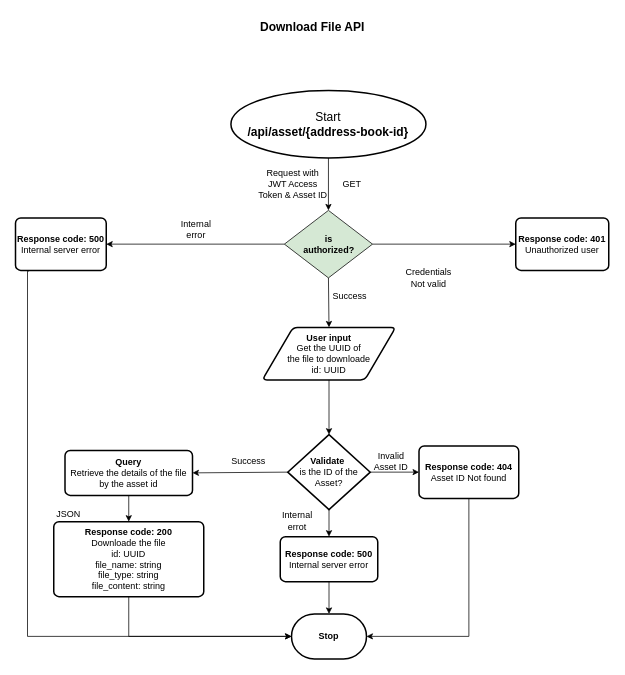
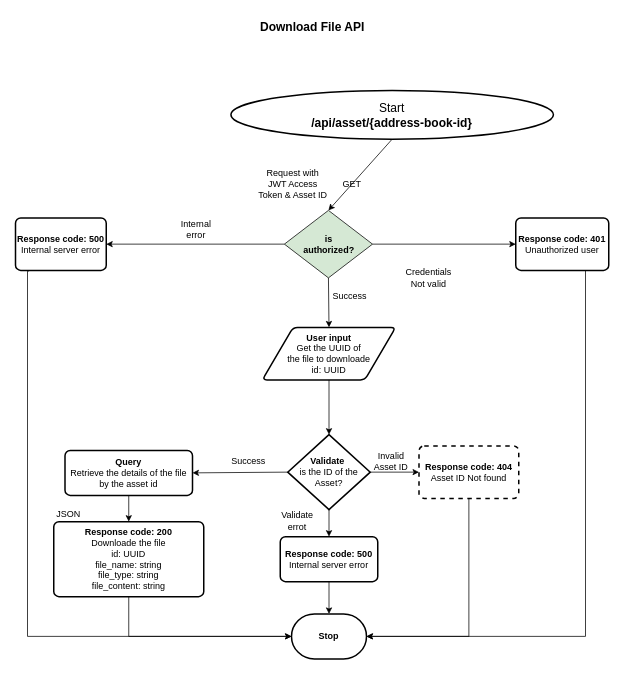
node "Start /api/asset/{address-book-id}": size 195x68 -> 323x49
node "Response code: 404 Asset ID Not found": style solid -> dashed
edge "Response code: 401 Unauthorized user" -> "Stop": added
node "Internal errot": label "Internal errot" -> "Validate errot"
